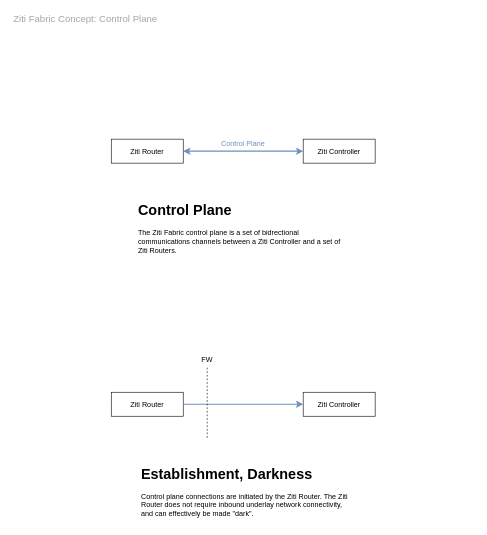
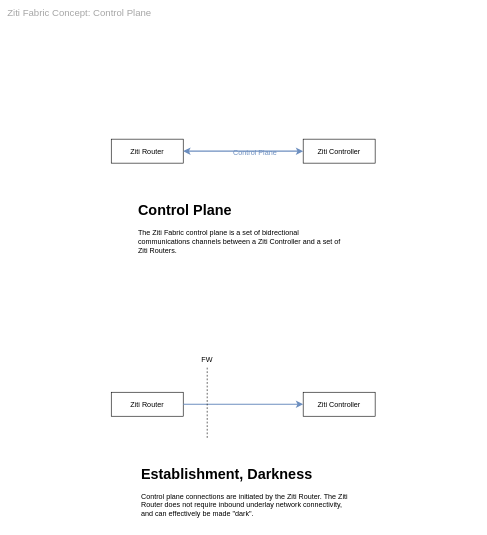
node "Ziti Fabric Concept: Control Plane": moved (243, 18) -> (237, 12)
node "Control Plane": moved (243, 144) -> (255, 153)
